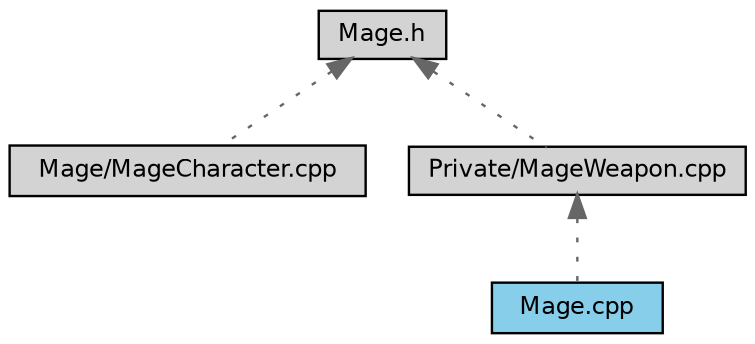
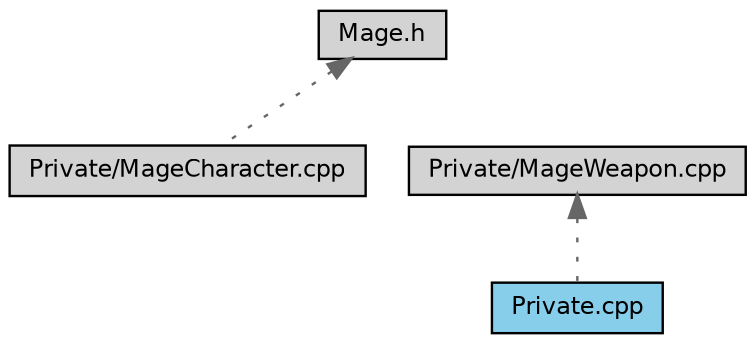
edge "Private/MageWeapon.cpp" -> "Mage.h": removed
node "Mage/MageCharacter.cpp": label "Mage/MageCharacter.cpp" -> "Private/MageCharacter.cpp"
node "Mage.cpp": label "Mage.cpp" -> "Private.cpp"
